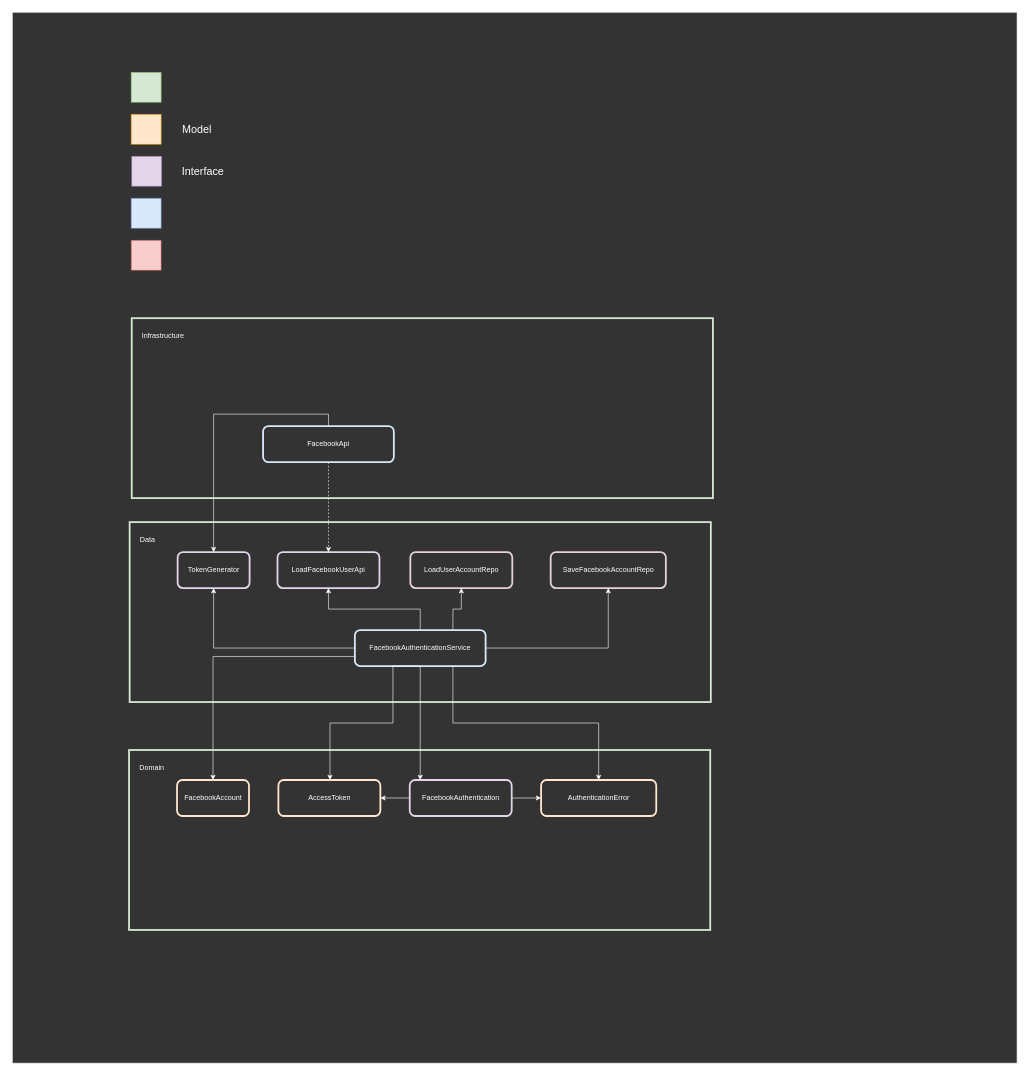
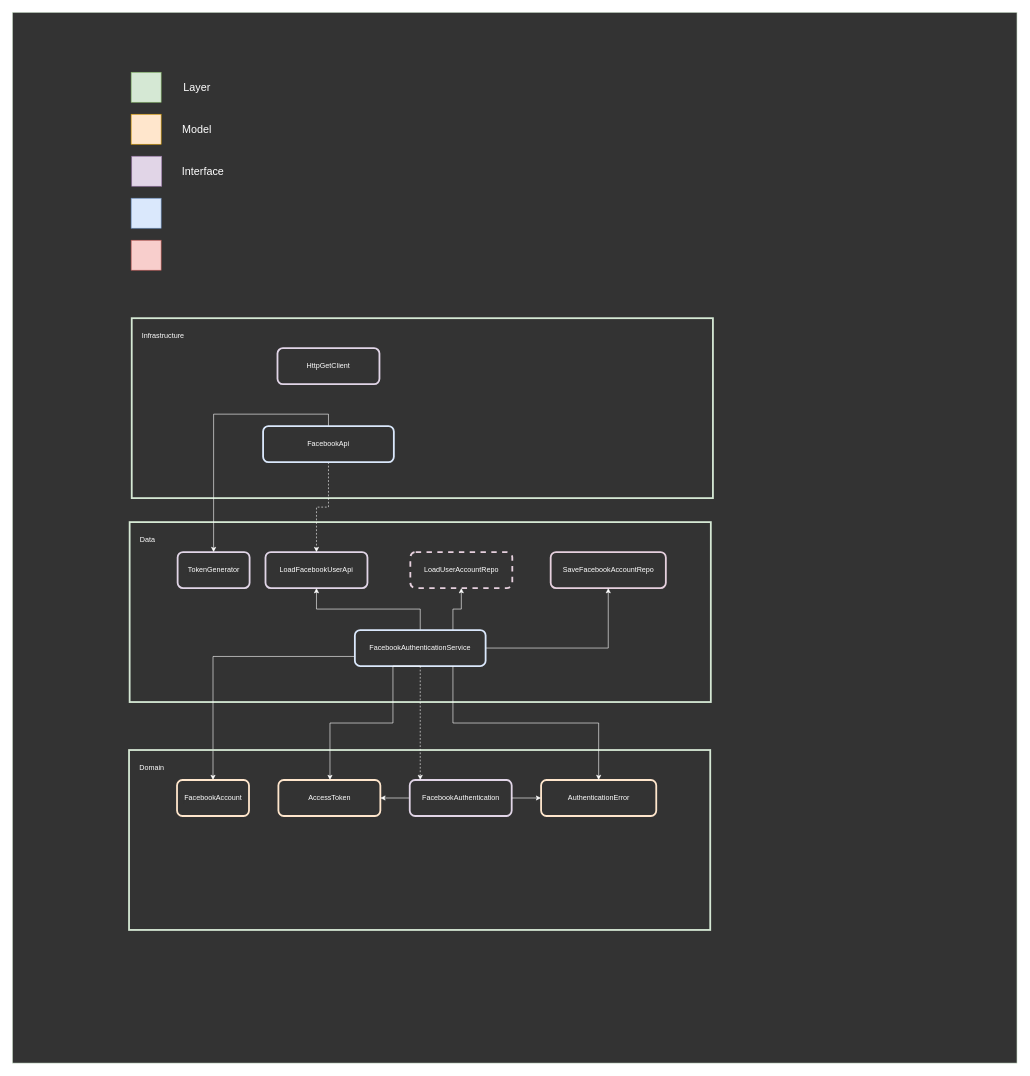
node "Layer": added
node "HttpGetClient": added
node "LoadFacebookUserApi": moved (329, 570) -> (317, 570)
node "LoadUserAccountRepo": style solid -> dashed
edge "FacebookAuthenticationService" -> "TokenGenerator": removed
edge "FacebookAuthenticationService" -> "FacebookAuthentication": style solid -> dashed
